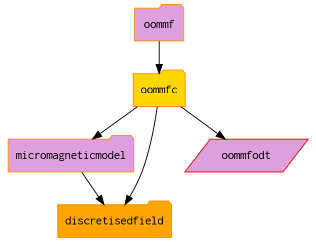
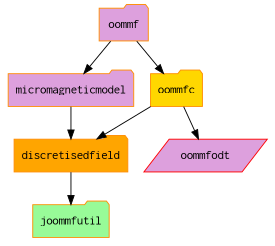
edge "oommfc" -> "micromagneticmodel": now "oommf" -> "micromagneticmodel"
node "joommfutil": added
